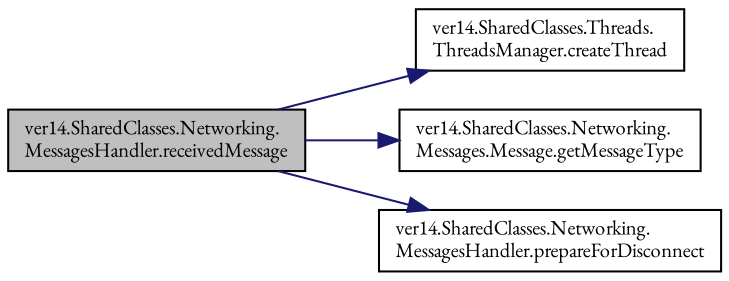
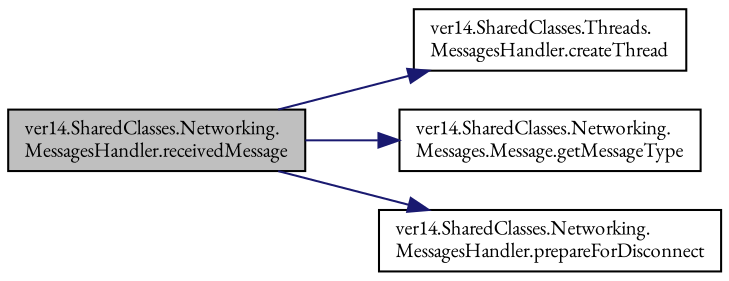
node "ver14.SharedClasses.Threads. ThreadsManager.createThread": label "ver14.SharedClasses.Threads. ThreadsManager.createThread" -> "ver14.SharedClasses.Threads. MessagesHandler.createThread"
